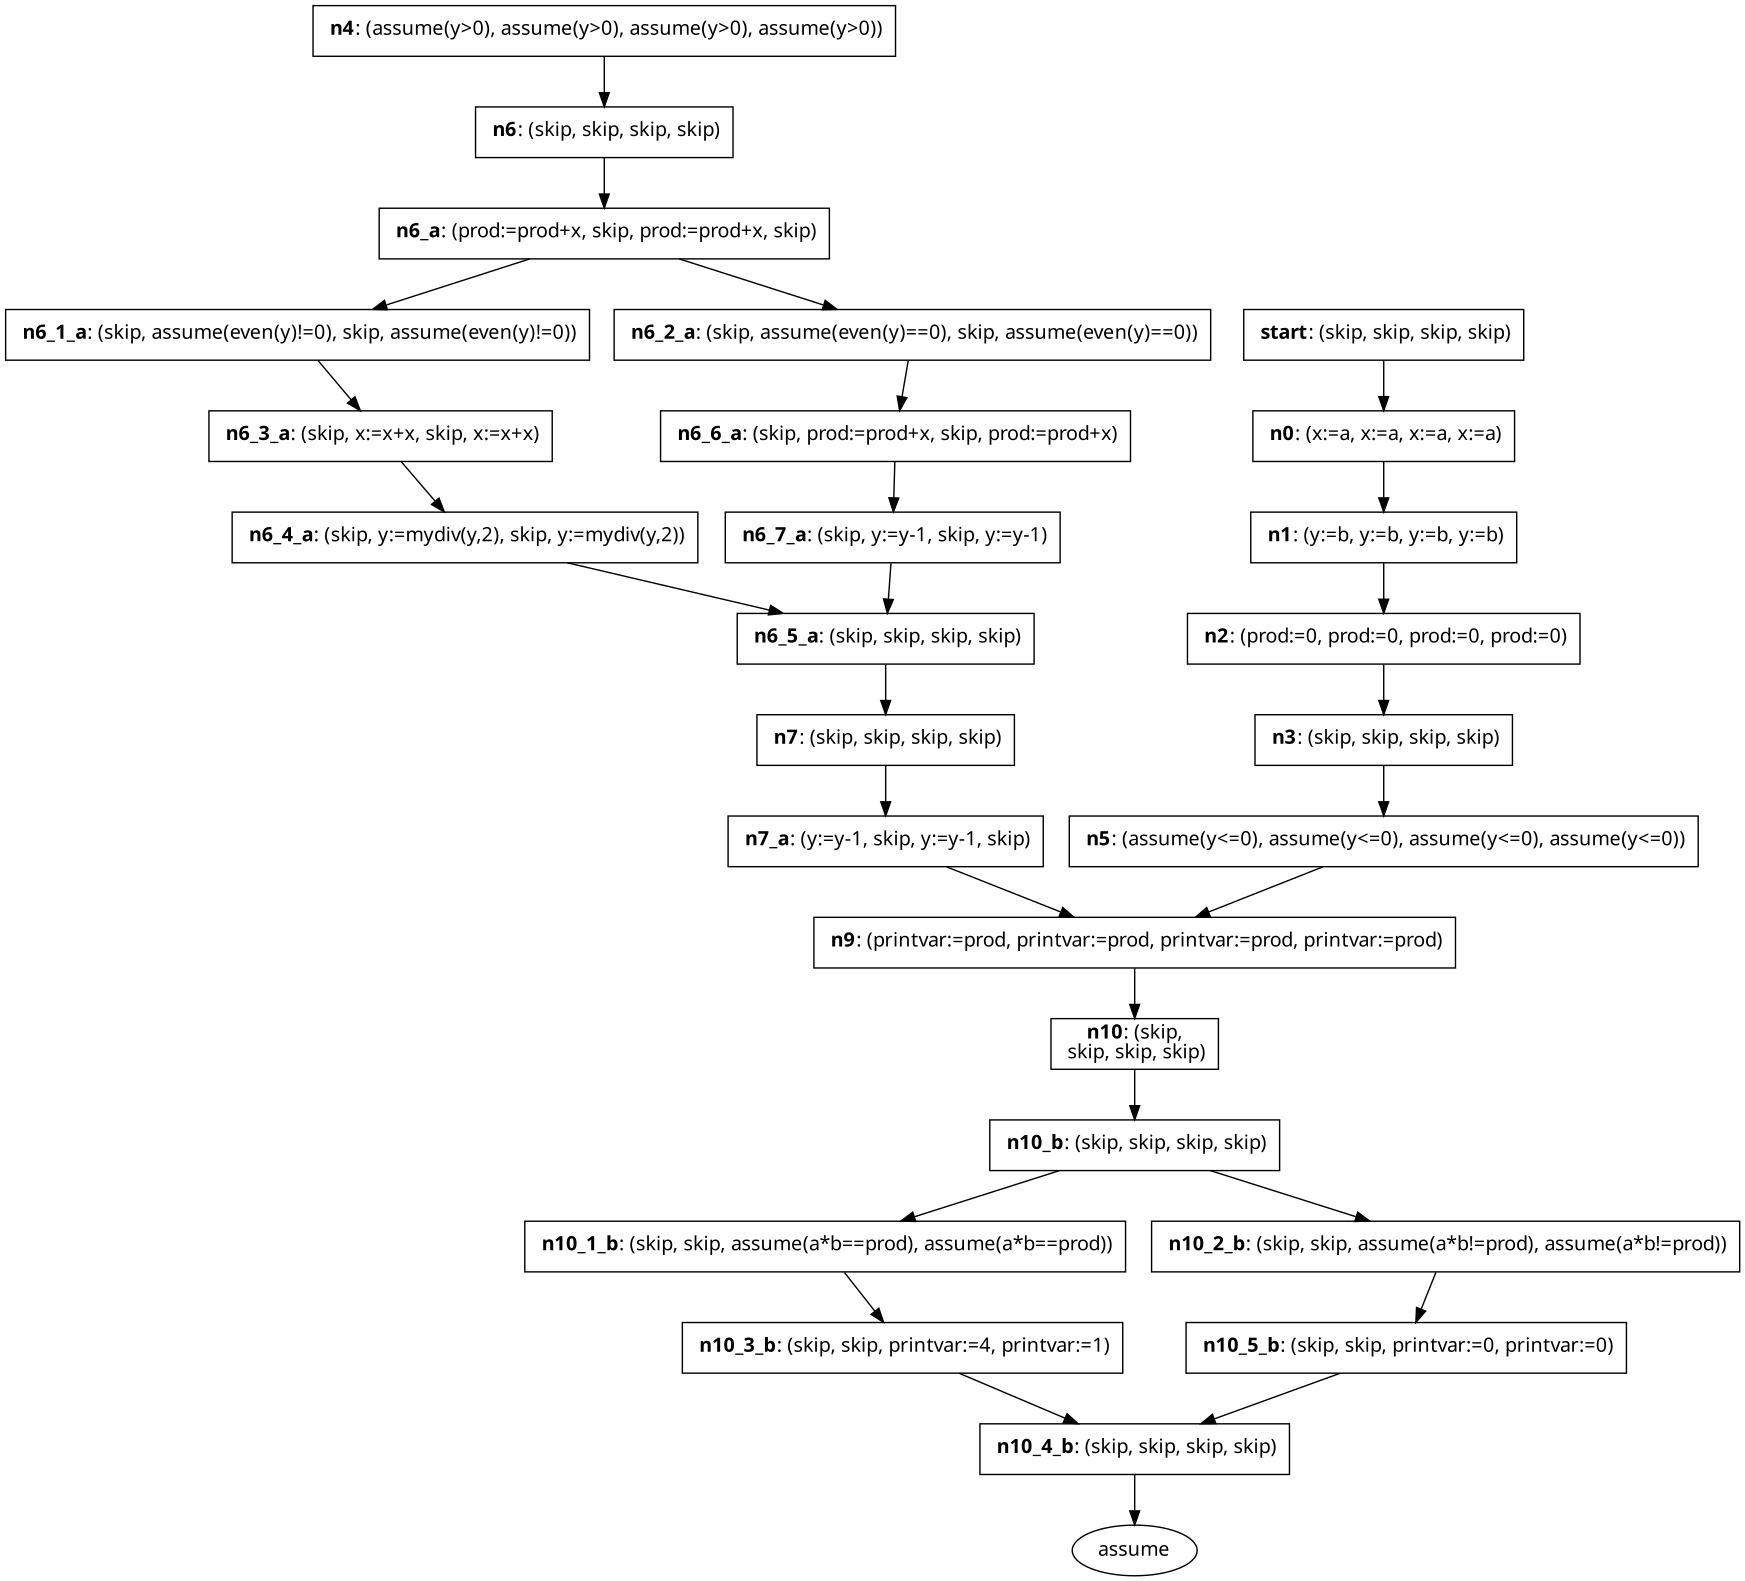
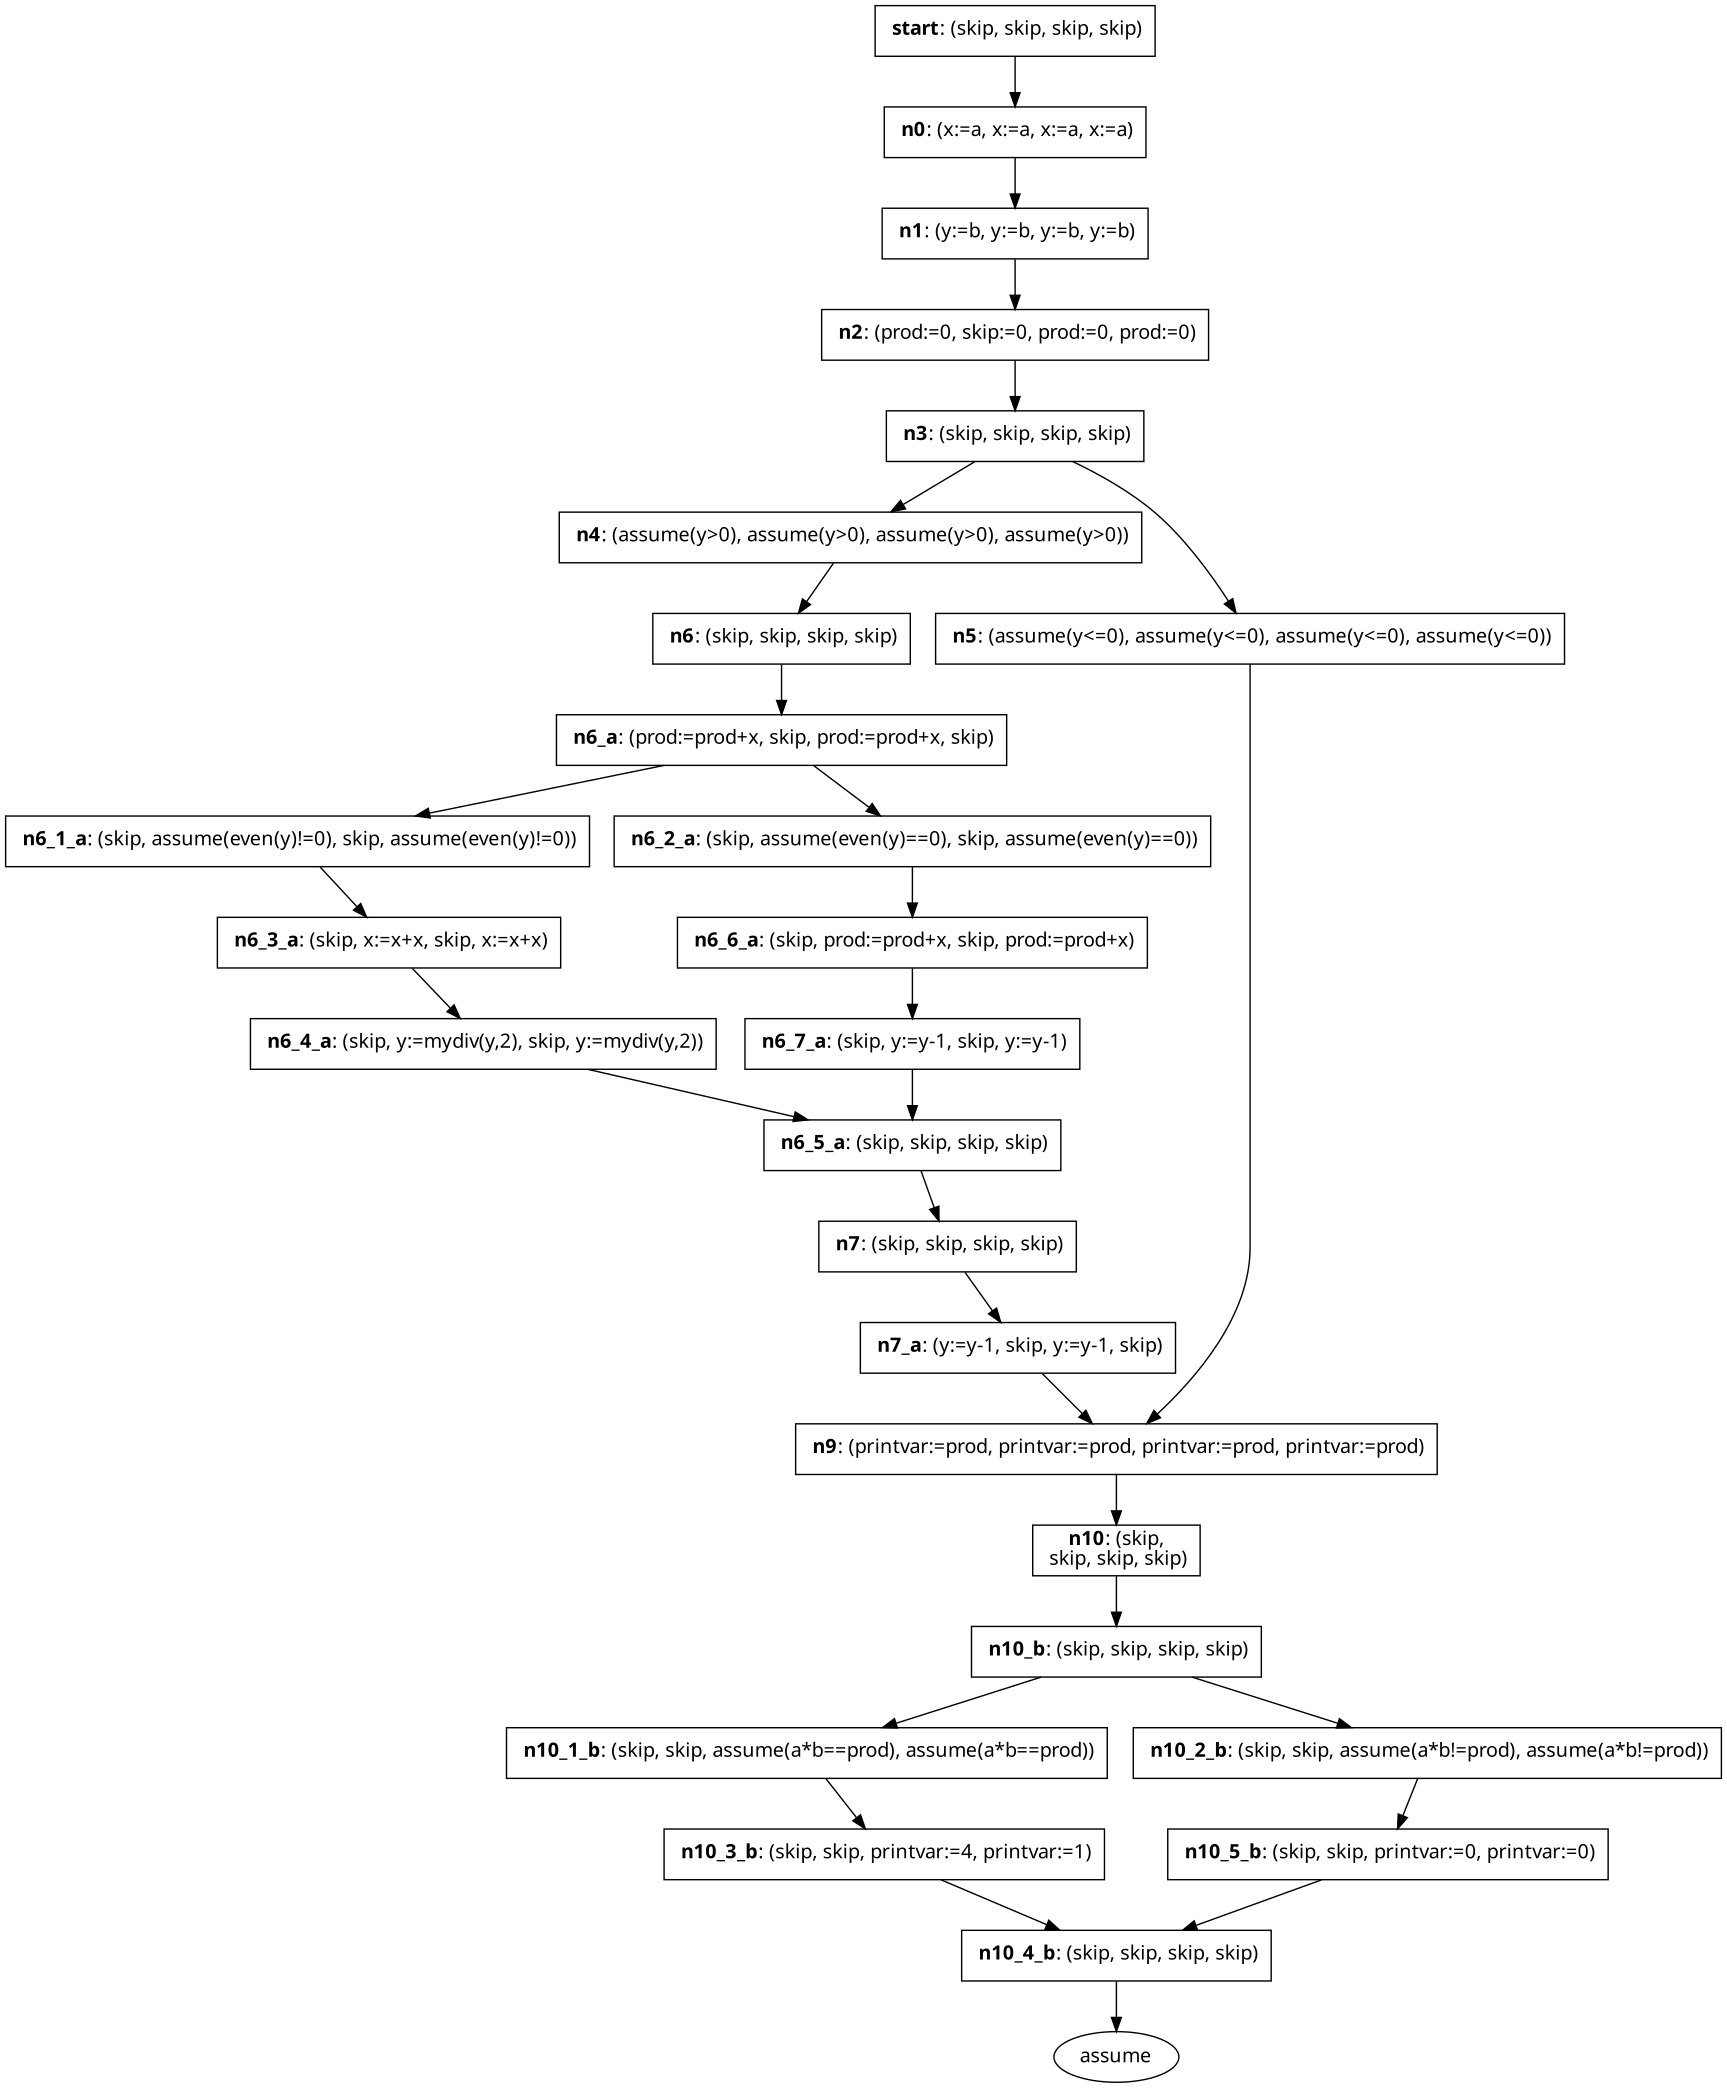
edge "n3" -> "n4": added
node "n2": text ": (prod:=0, prod:=0, prod:=0, prod:=0)" -> ": (prod:=0, skip:=0, prod:=0, prod:=0)"
